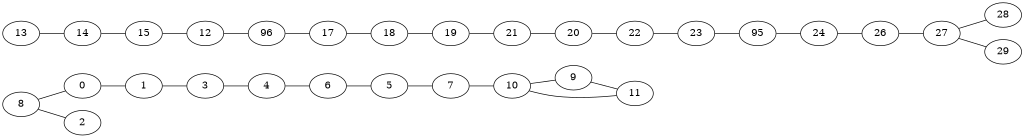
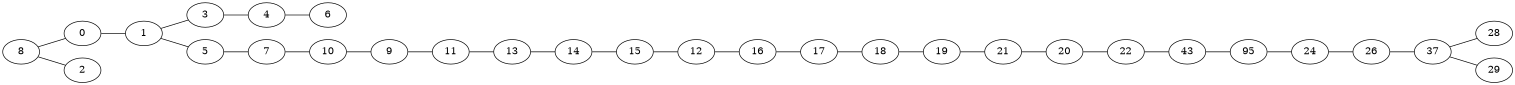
node "96": label "96" -> "16"
node "23": label "23" -> "43"
node "27": label "27" -> "37"
edge "6" -- "5": now "1" -- "5"
edge "10" -- "11": now "13" -- "11"
